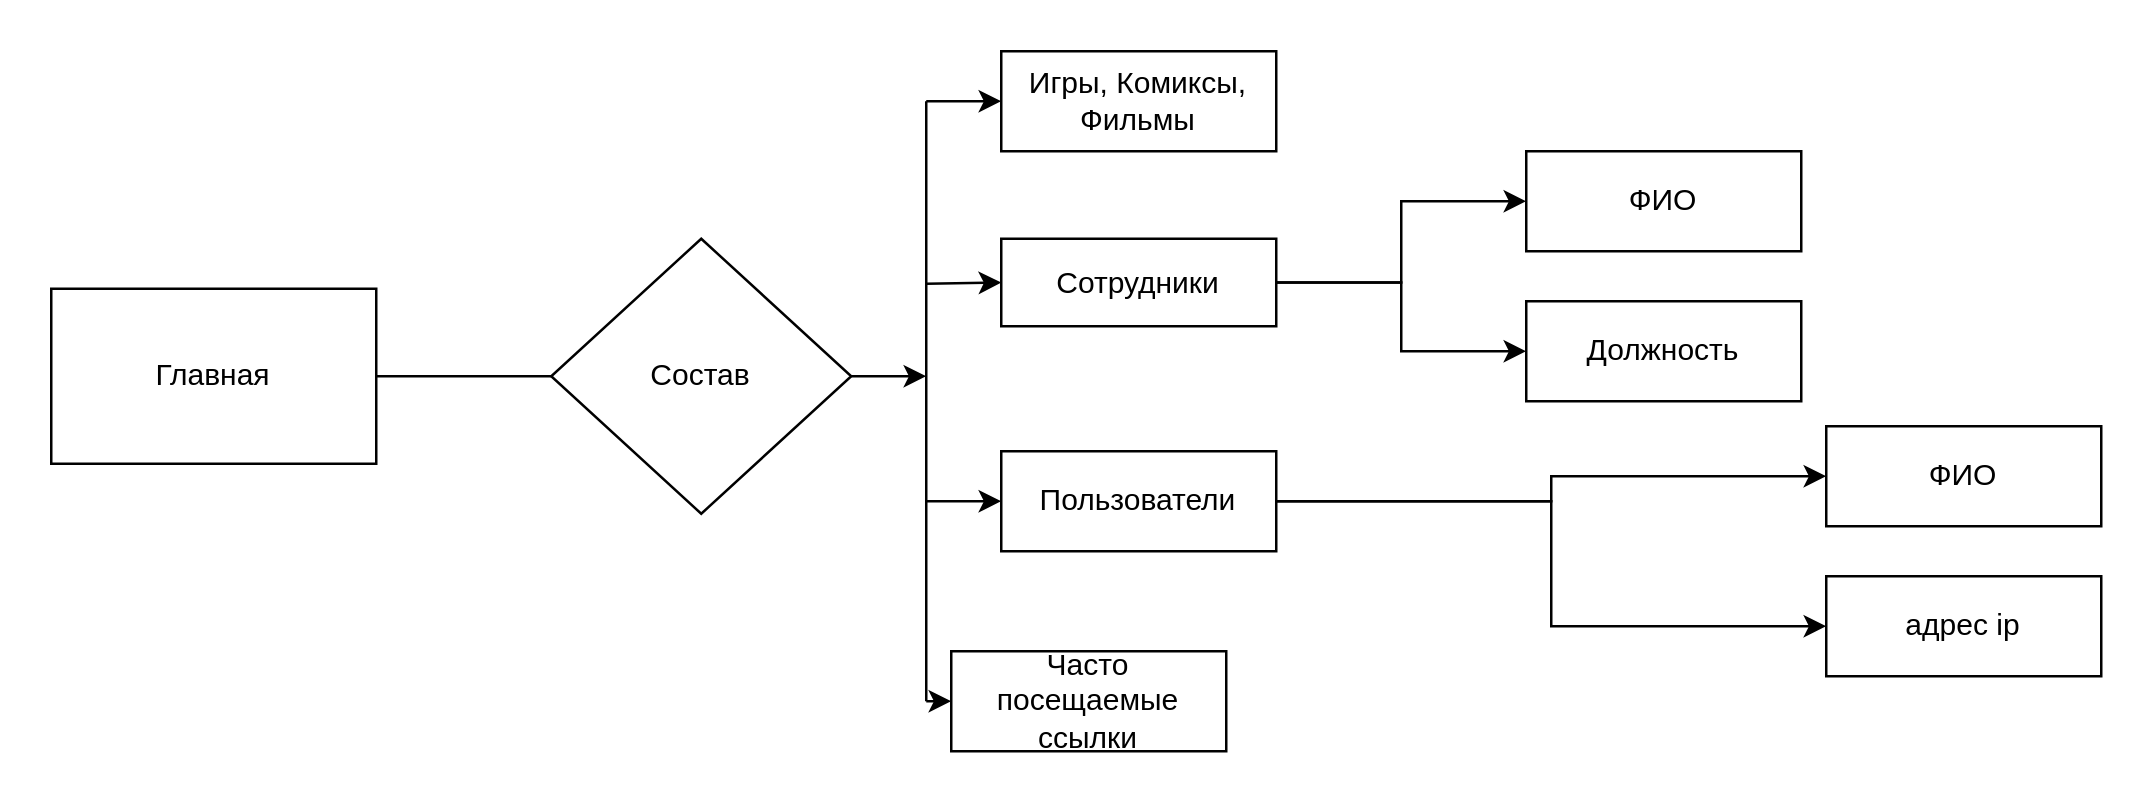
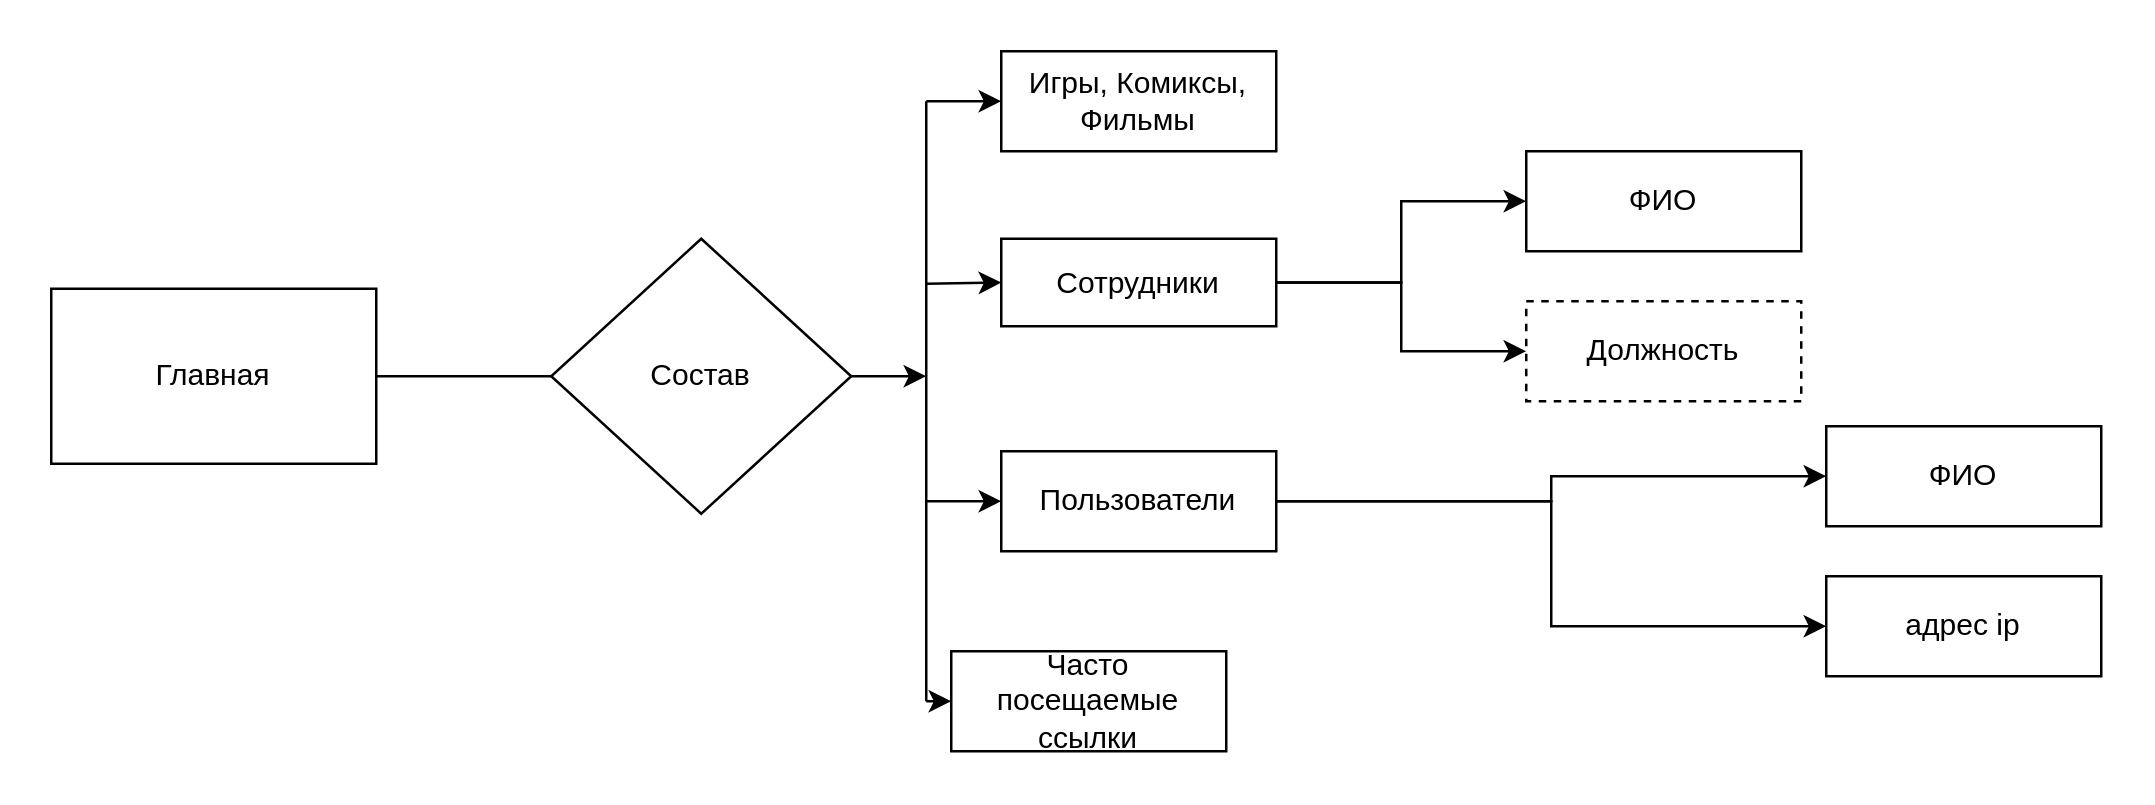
node "Должность": style solid -> dashed
